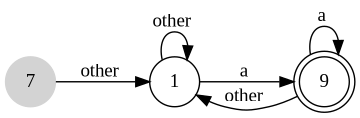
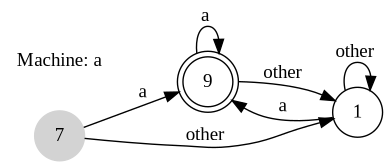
node "Machine: a": added
edge "7" -> "9": added, label "a"
